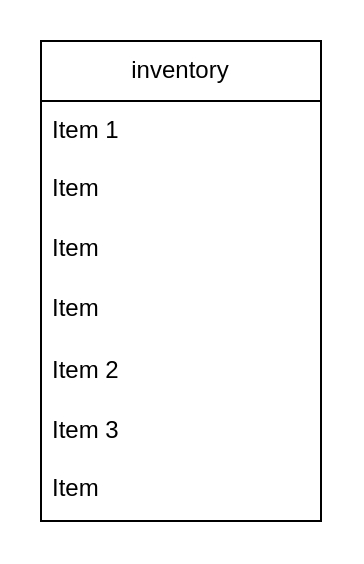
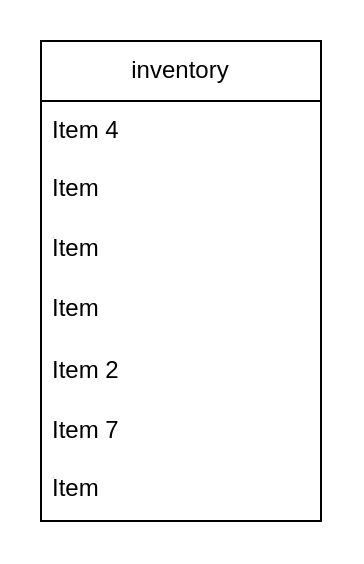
node "Item 1": label "Item 1" -> "Item 4"
node "Item 3": label "Item 3" -> "Item 7"
